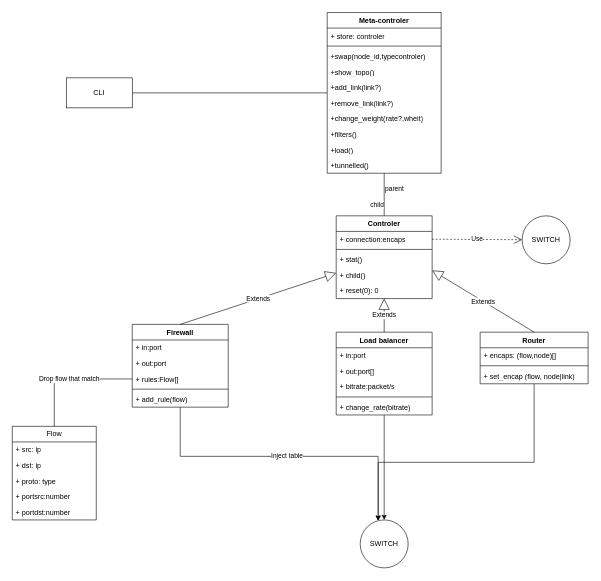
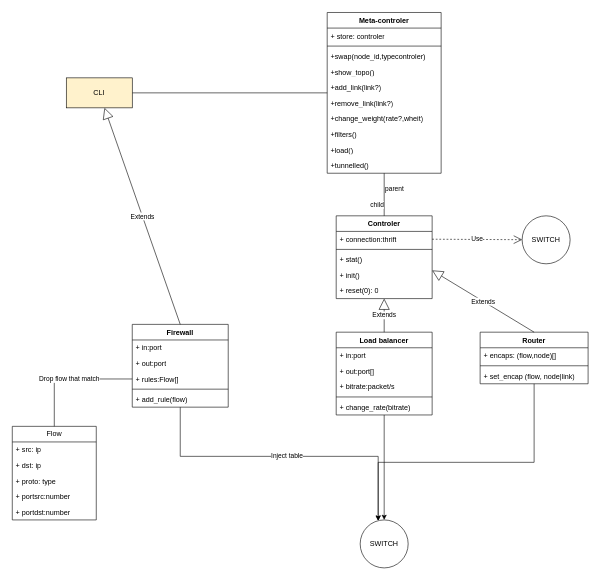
node "CLI": fillcolor #ffffff -> #fff2cc
node "+ connection:encaps": label "+ connection:encaps" -> "+ connection:thrift"
node "+ child()": label "+ child()" -> "+ init()"
edge "Firewall" -> "Controler": now "Firewall" -> "CLI"
